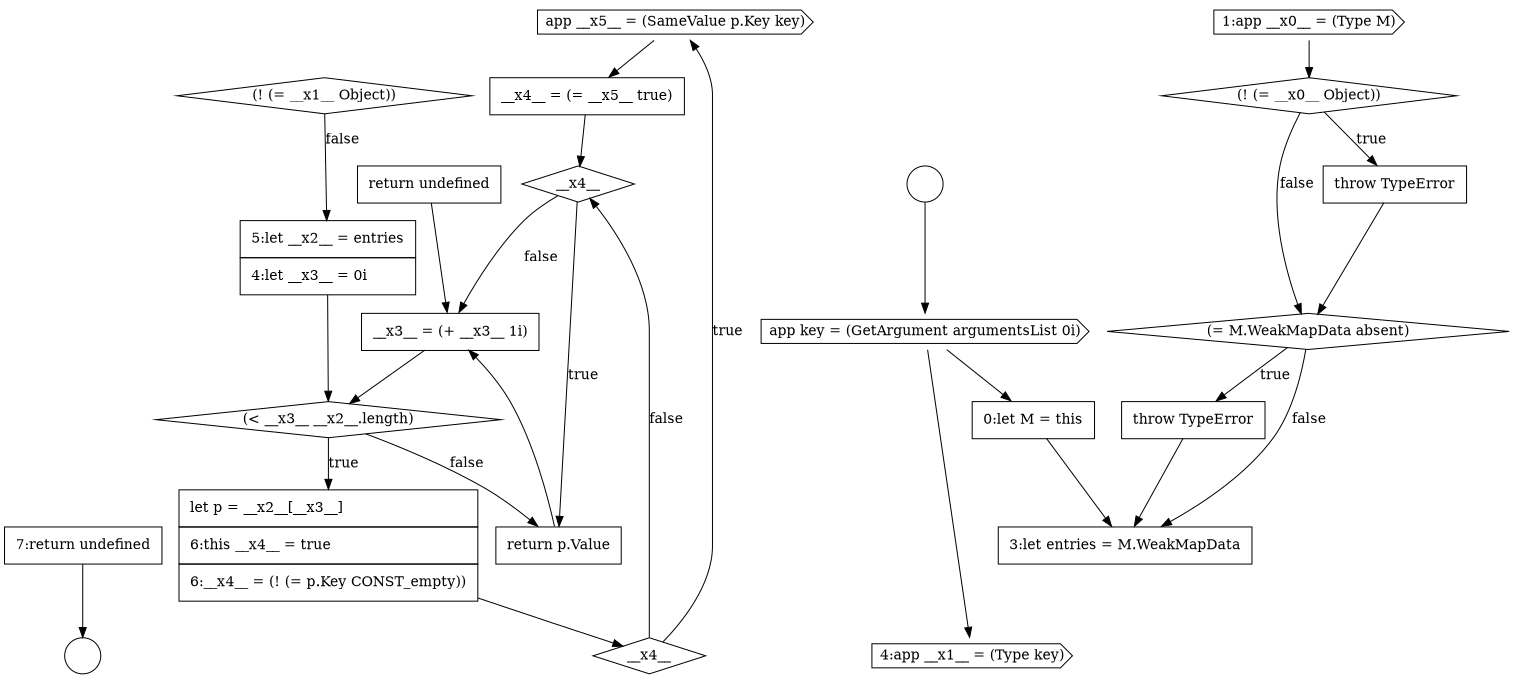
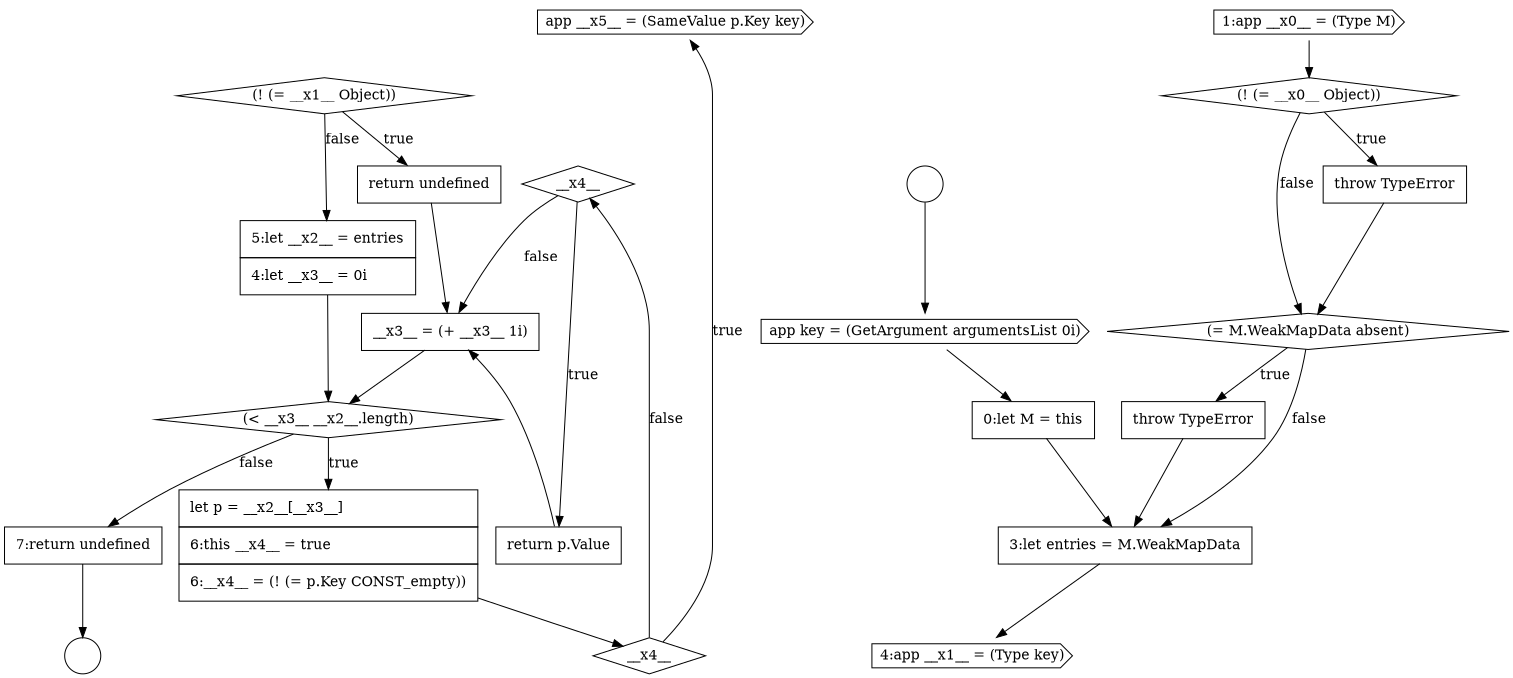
node "__x4__ = (= __x5__ true)": removed
edge "(! (= __x1__ Object))" -> "return undefined": added, label "true"
edge "(< __x3__ __x2__.length)" -> "return p.Value": now "(< __x3__ __x2__.length)" -> "7:return undefined"
edge "app key = (GetArgument argumentsList 0i)" -> "4:app __x1__ = (Type key)": now "3:let entries = M.WeakMapData" -> "4:app __x1__ = (Type key)"
